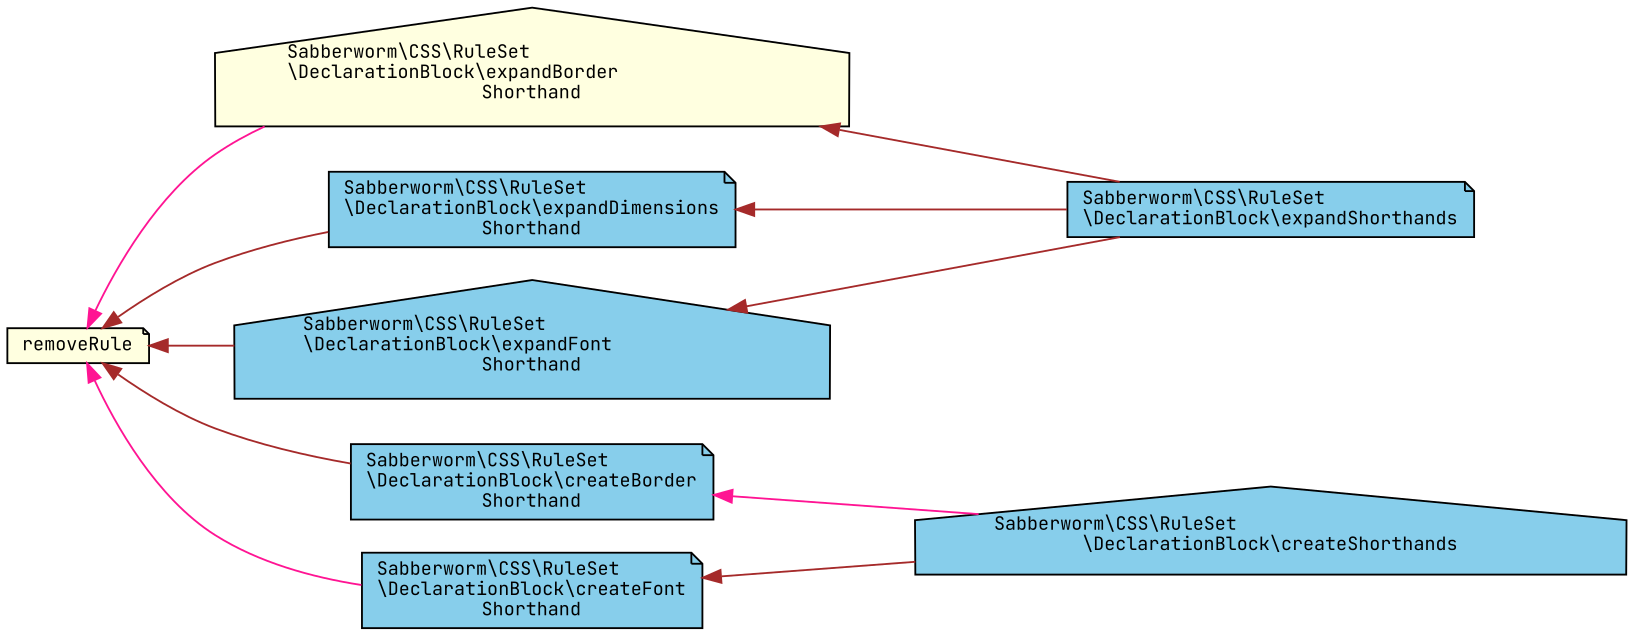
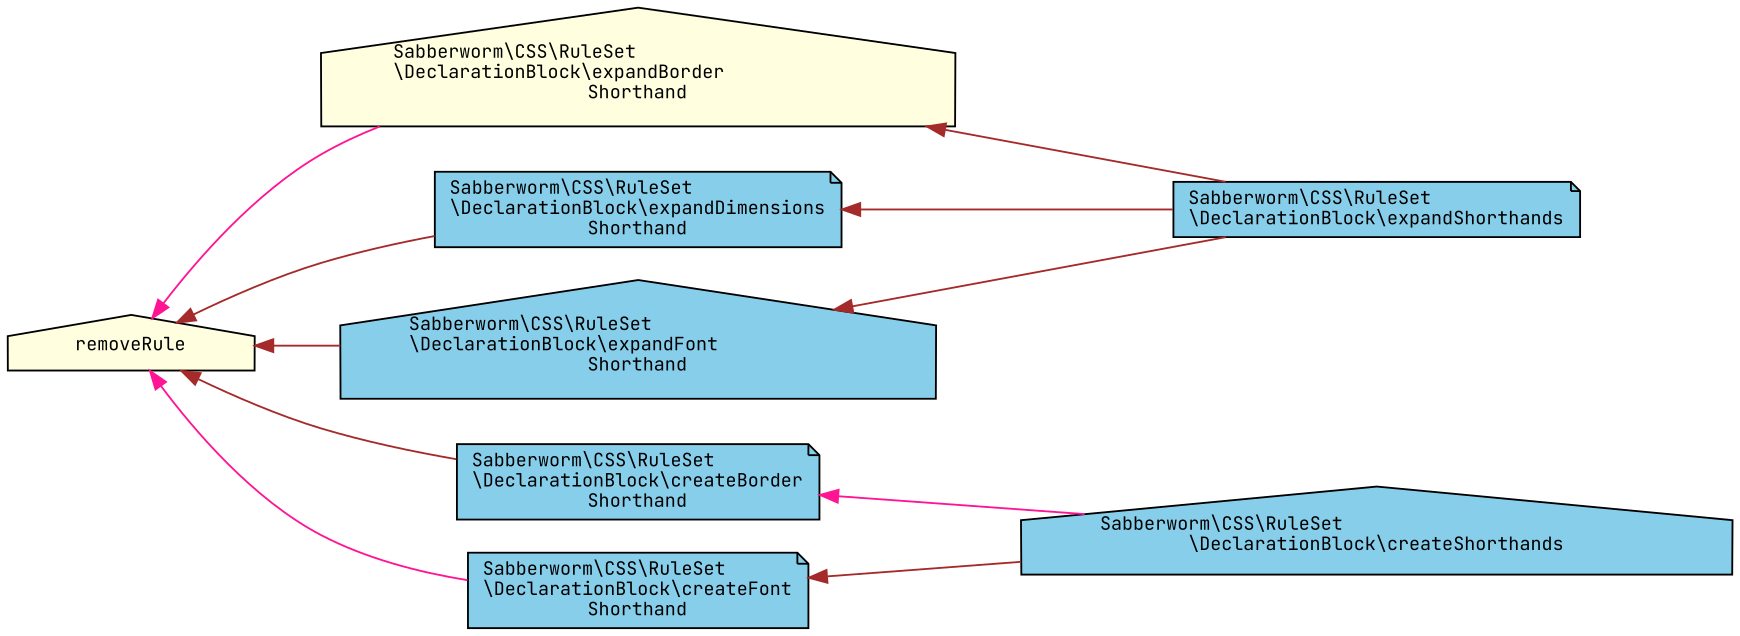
node "removeRule": shape note -> house
